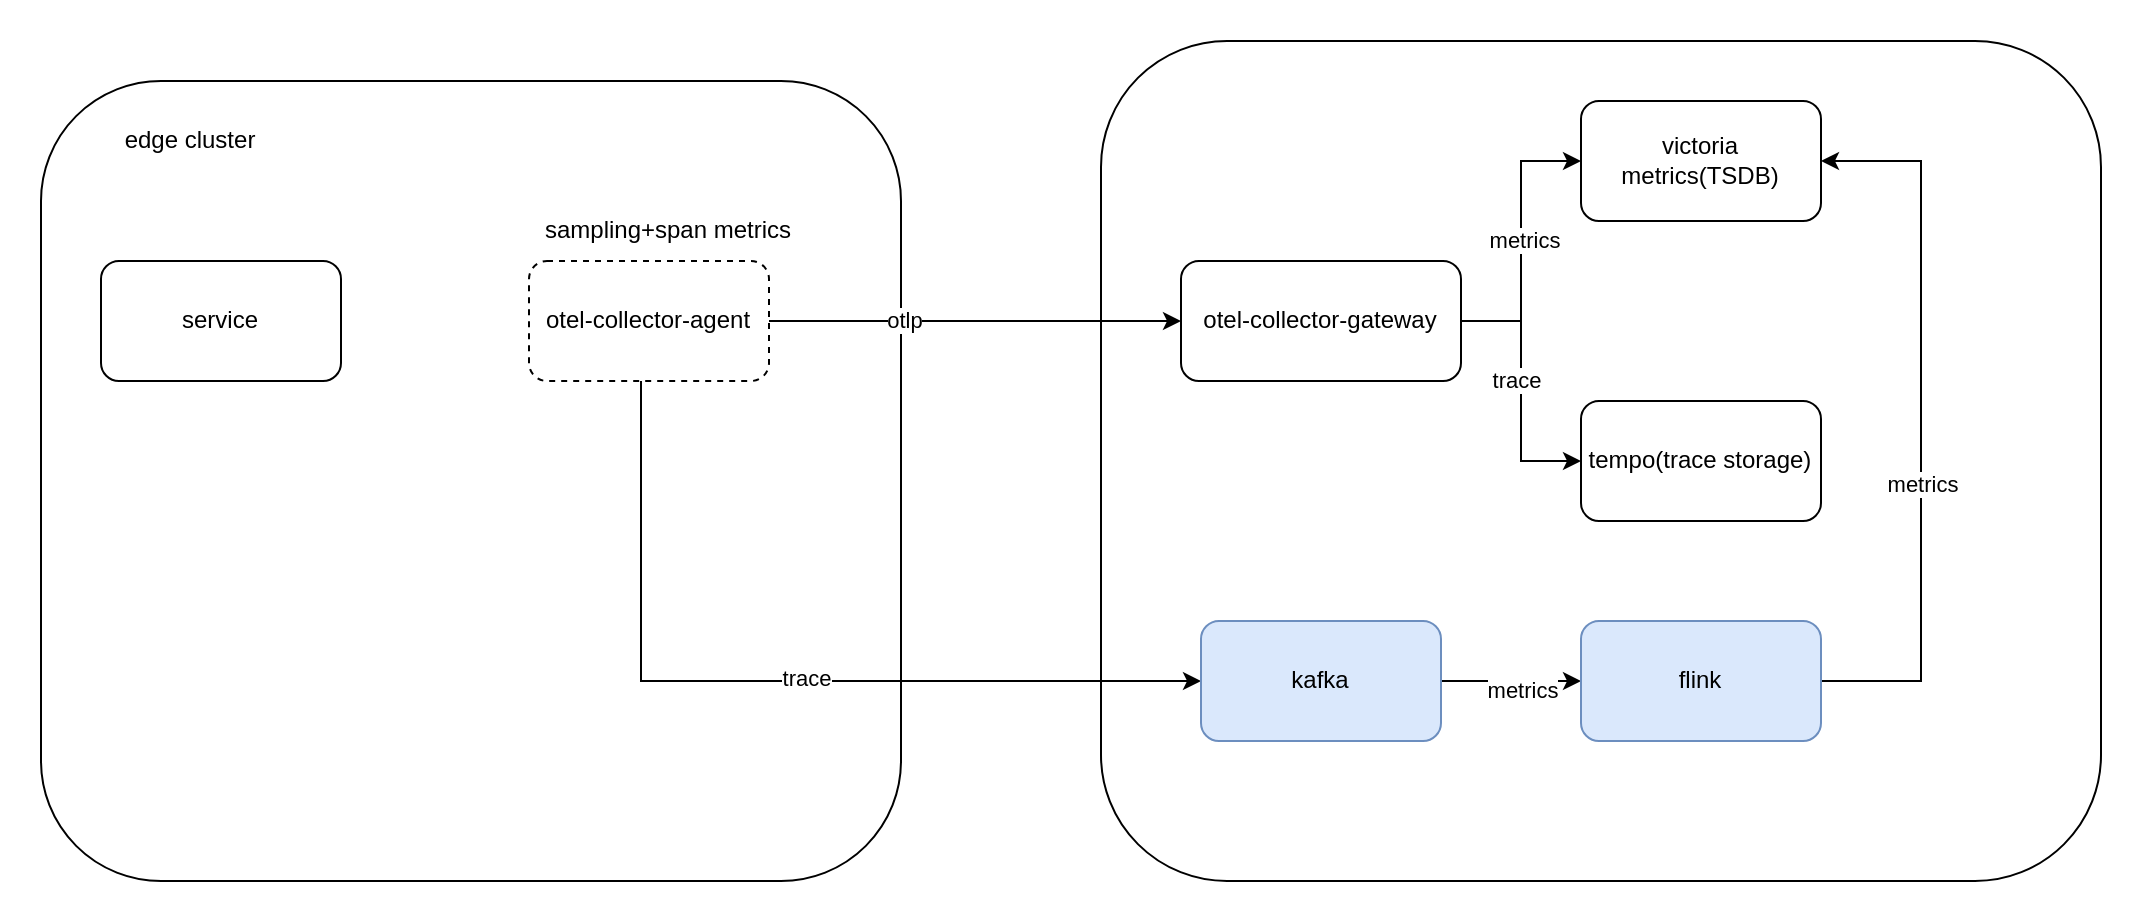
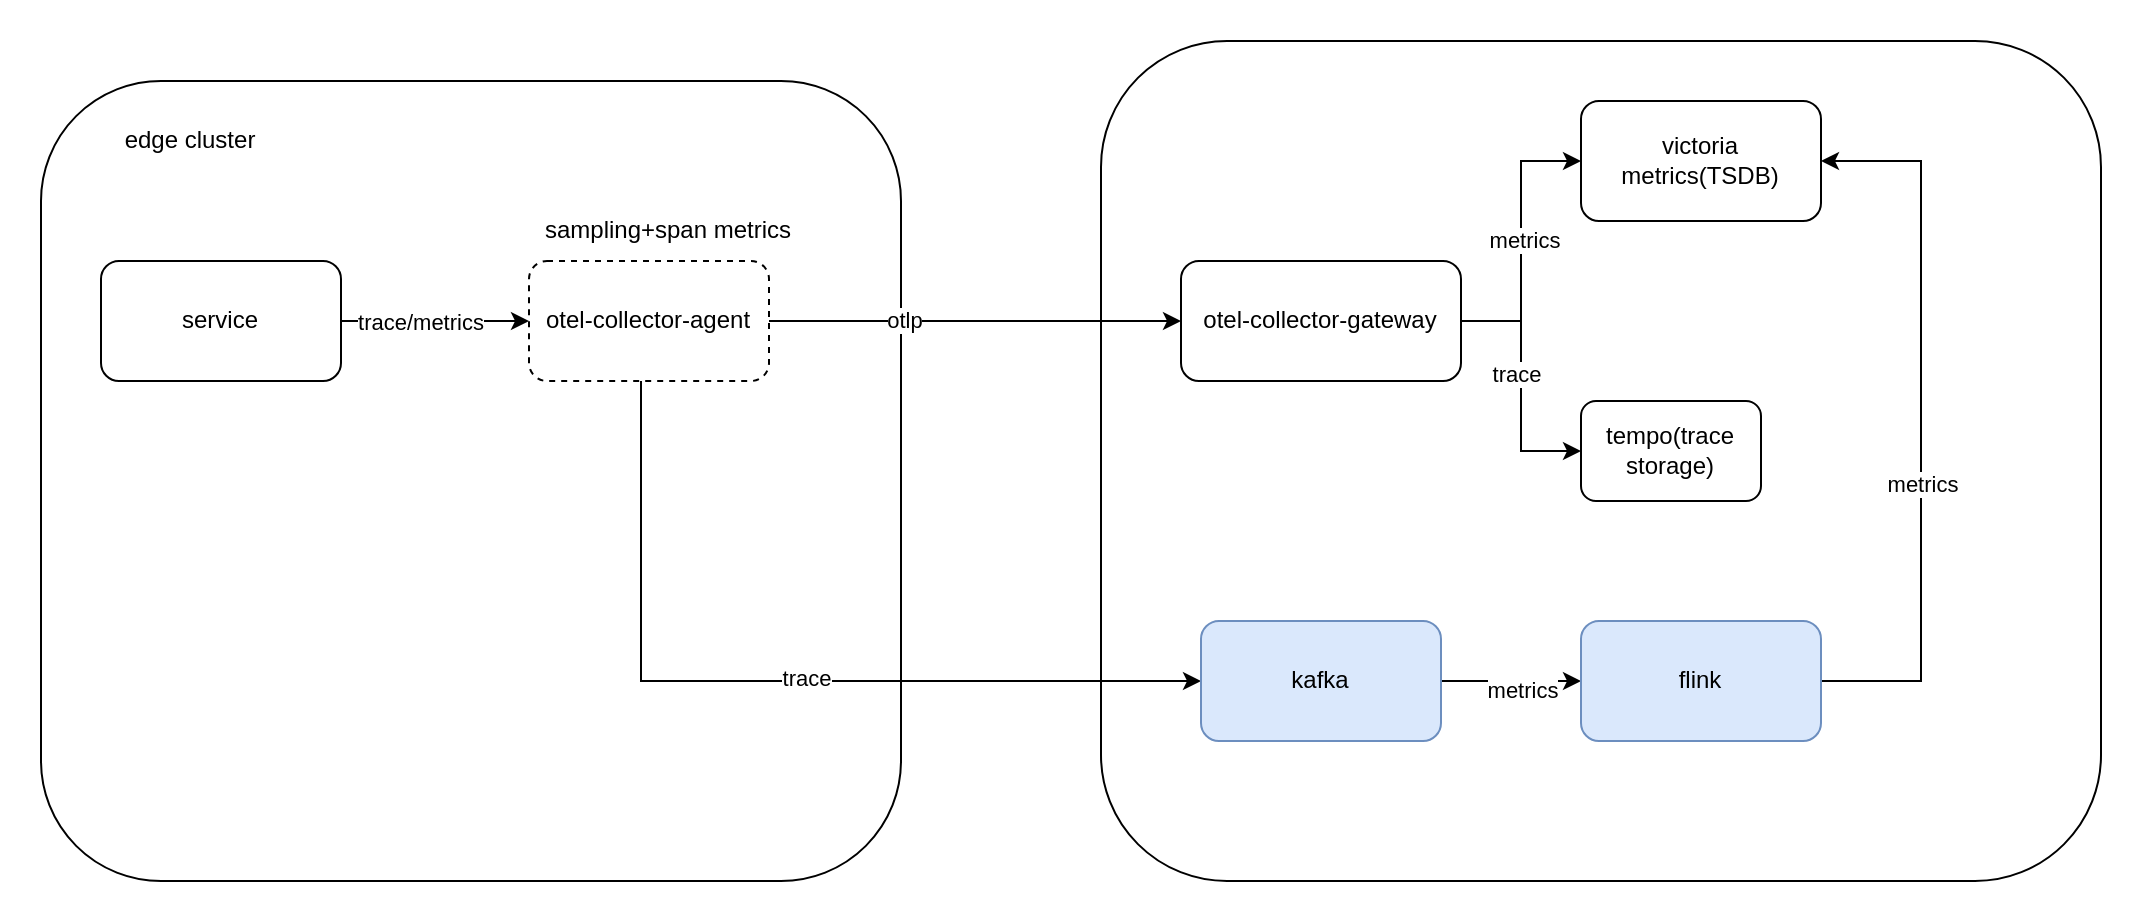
edge "service" -> "otel-collector-agent": added, label "trace/metrics"
node "tempo(trace storage)": size 240x120 -> 180x100
